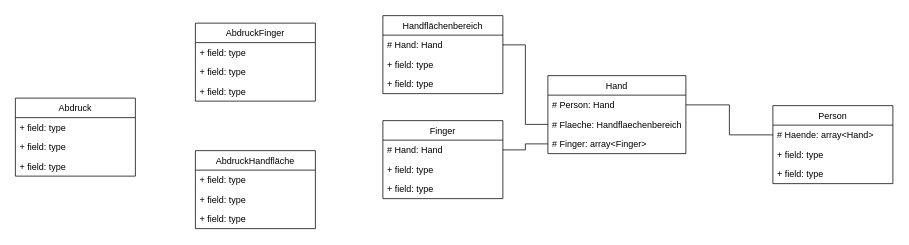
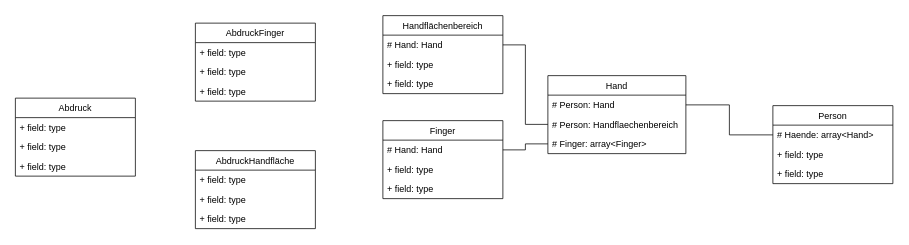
node "# Flaeche: Handflaechenbereich": label "# Flaeche: Handflaechenbereich" -> "# Person: Handflaechenbereich"
